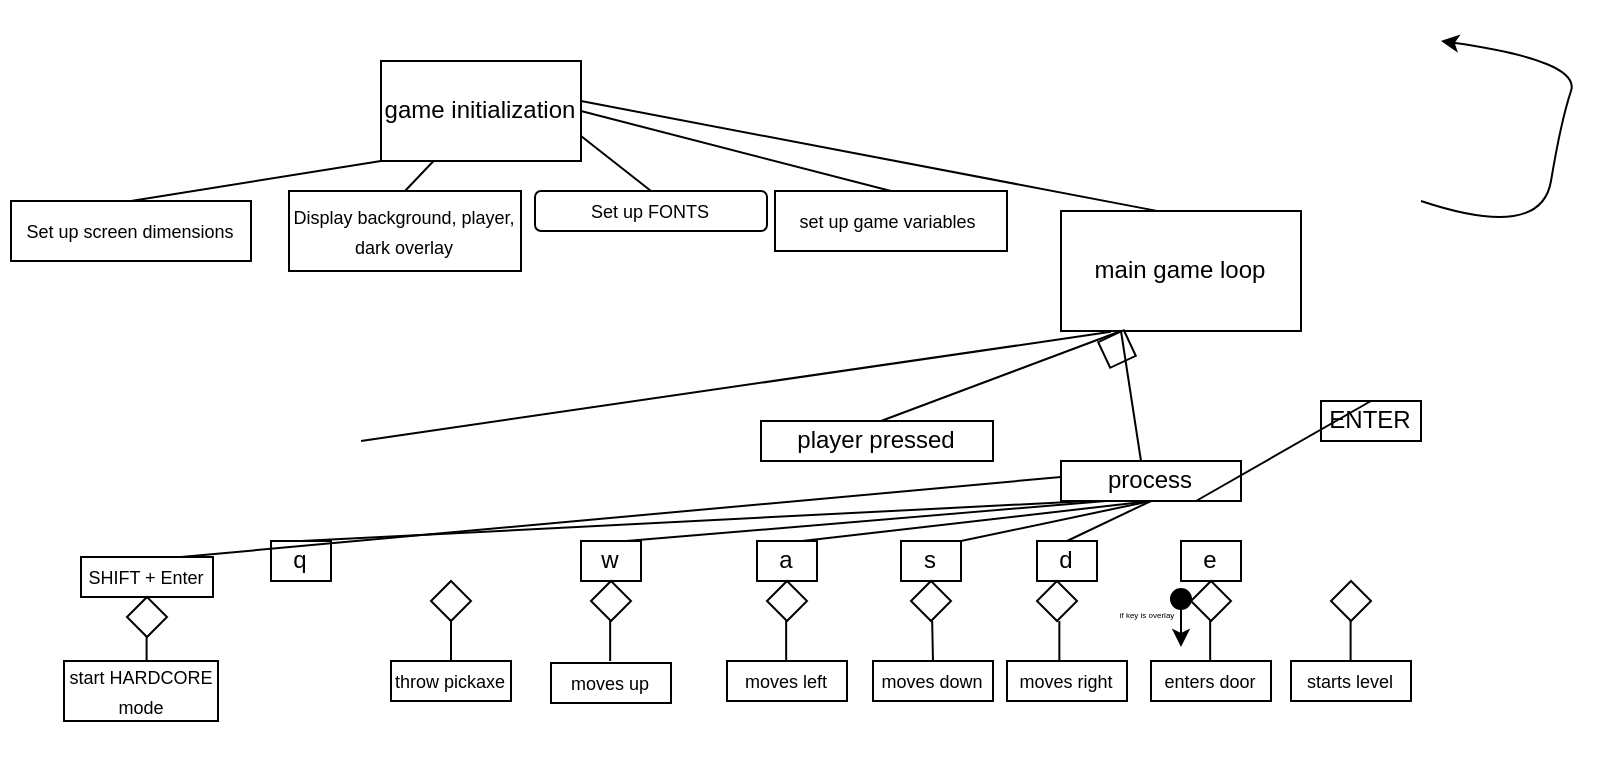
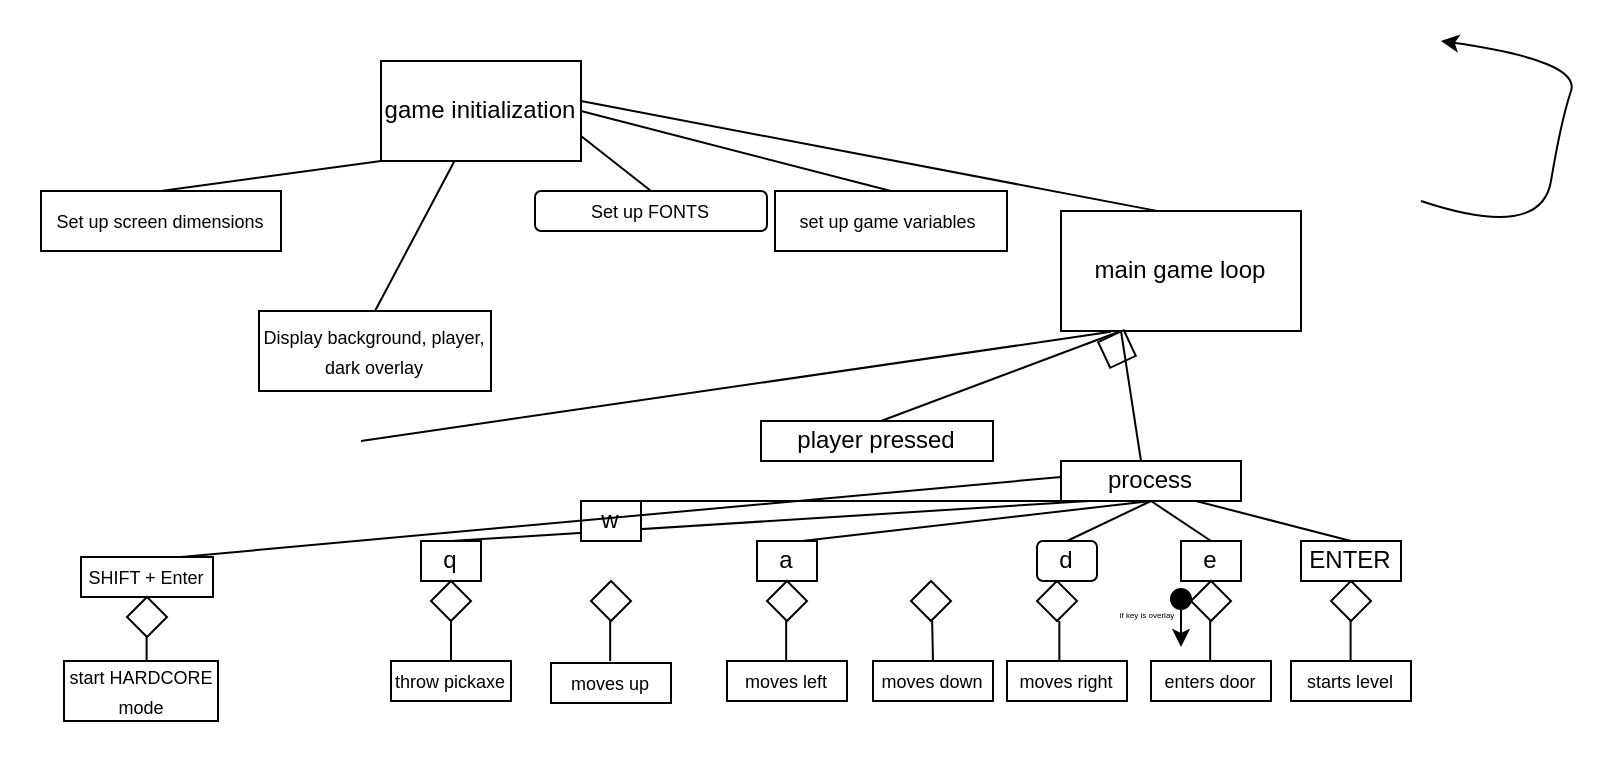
node "Set up screen dimensions": moved (131, 231) -> (161, 221)
node "Display background, player, dark overlay": moved (405, 231) -> (375, 351)
node "ENTER": moved (1371, 421) -> (1351, 561)
edge "process" -- "e": added
edge "process" -- "s": removed
node "q": moved (301, 561) -> (451, 561)
node "w": moved (611, 561) -> (611, 521)
node "s": removed
node "d": shape rectangle -> rounded rectangle
